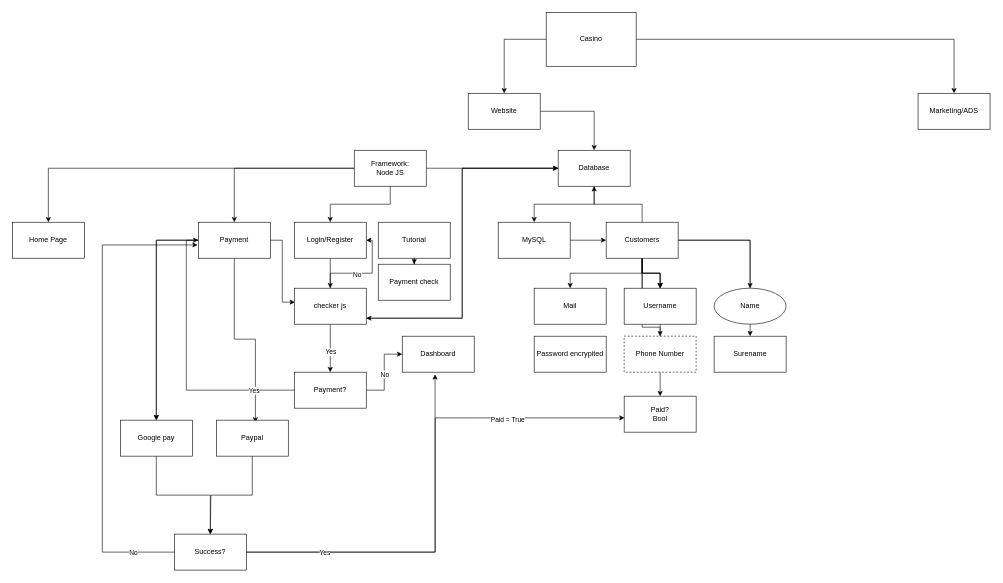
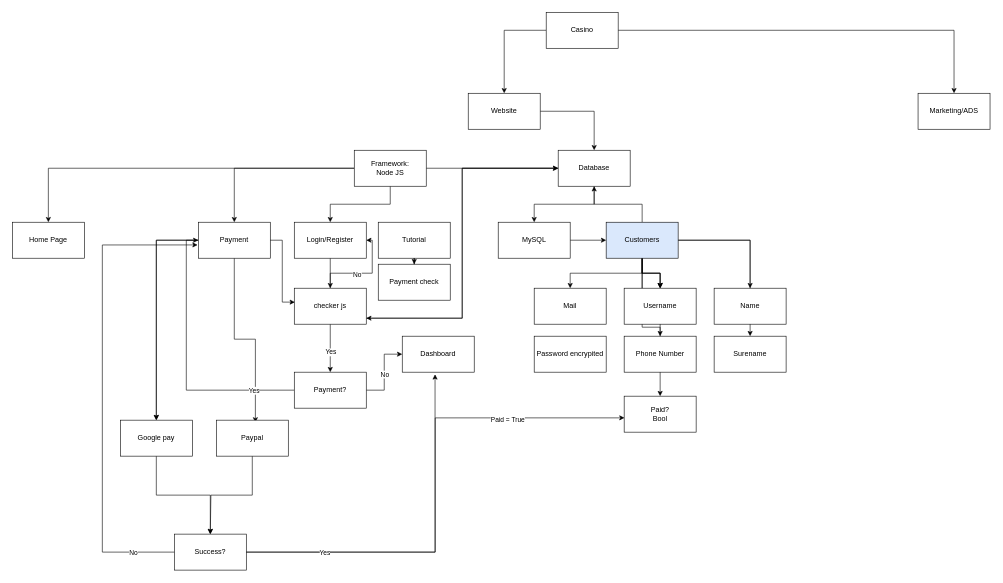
node "Casino": size 90x54 -> 72x36
node "Customers": fillcolor #ffffff -> #dae8fc
node "Name": shape ellipse -> rectangle
node "Phone Number": style dashed -> solid
